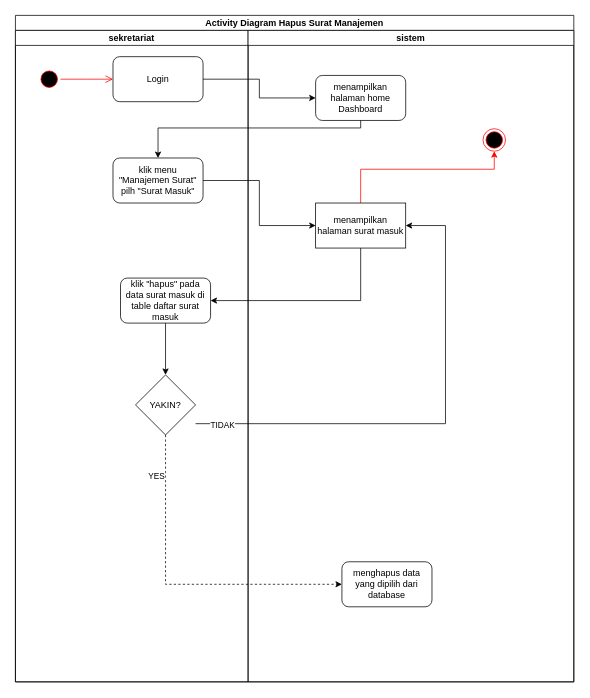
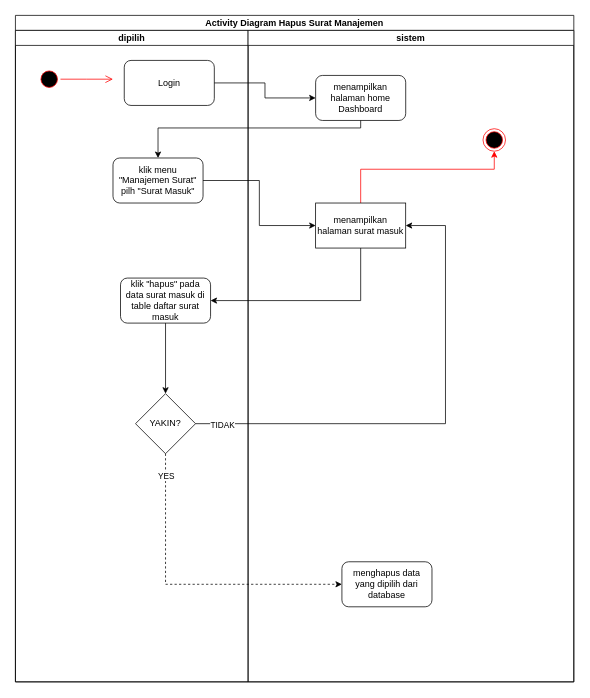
node "sekretariat": label "sekretariat" -> "dipilih"
node "Login": moved (158, 79) -> (169, 83)
node "YAKIN?": moved (165, 405) -> (165, 423)
